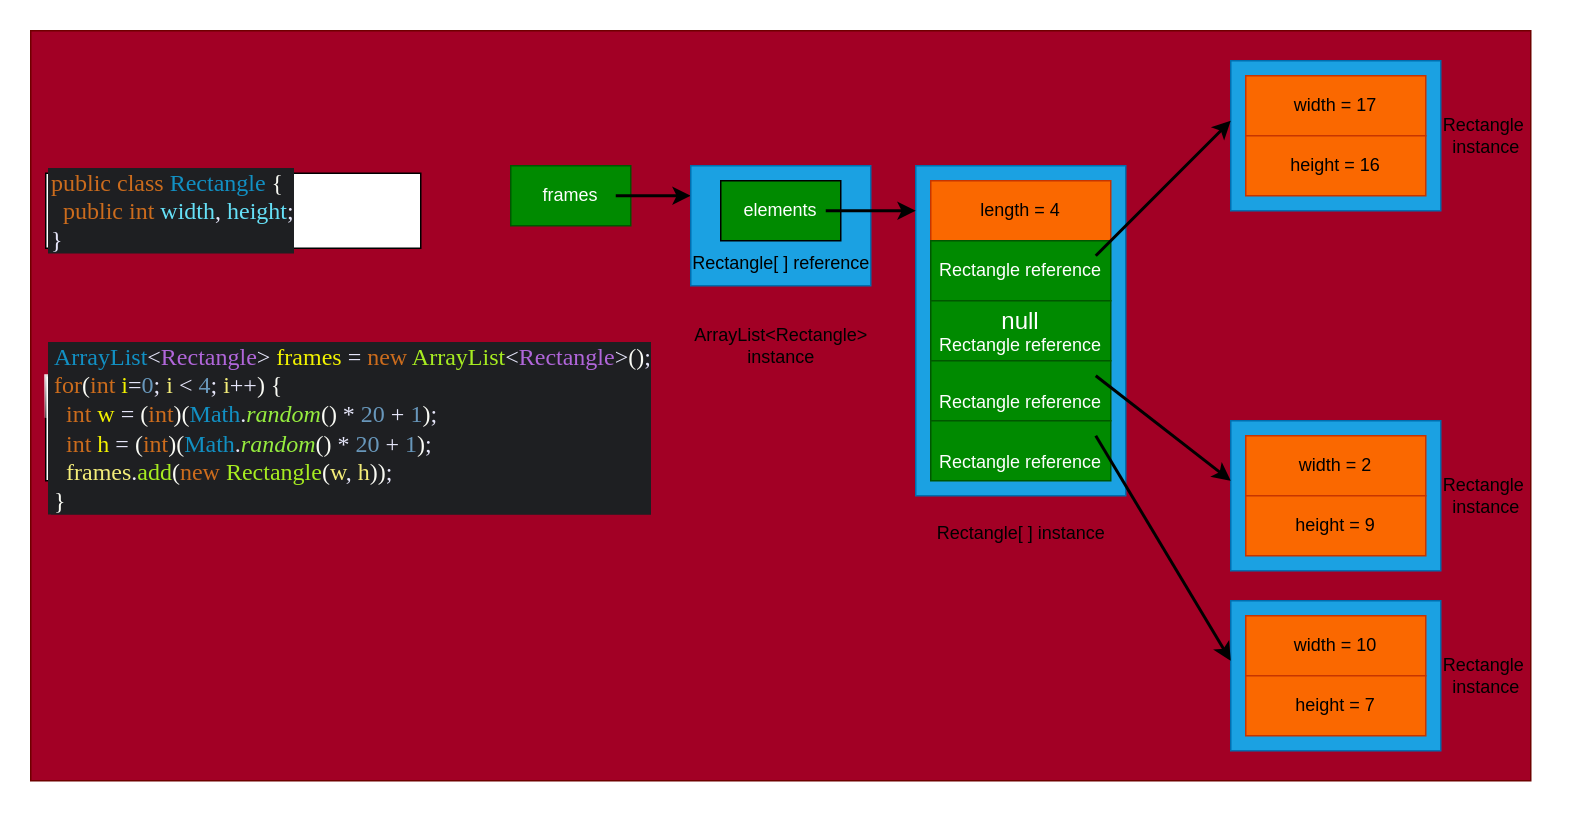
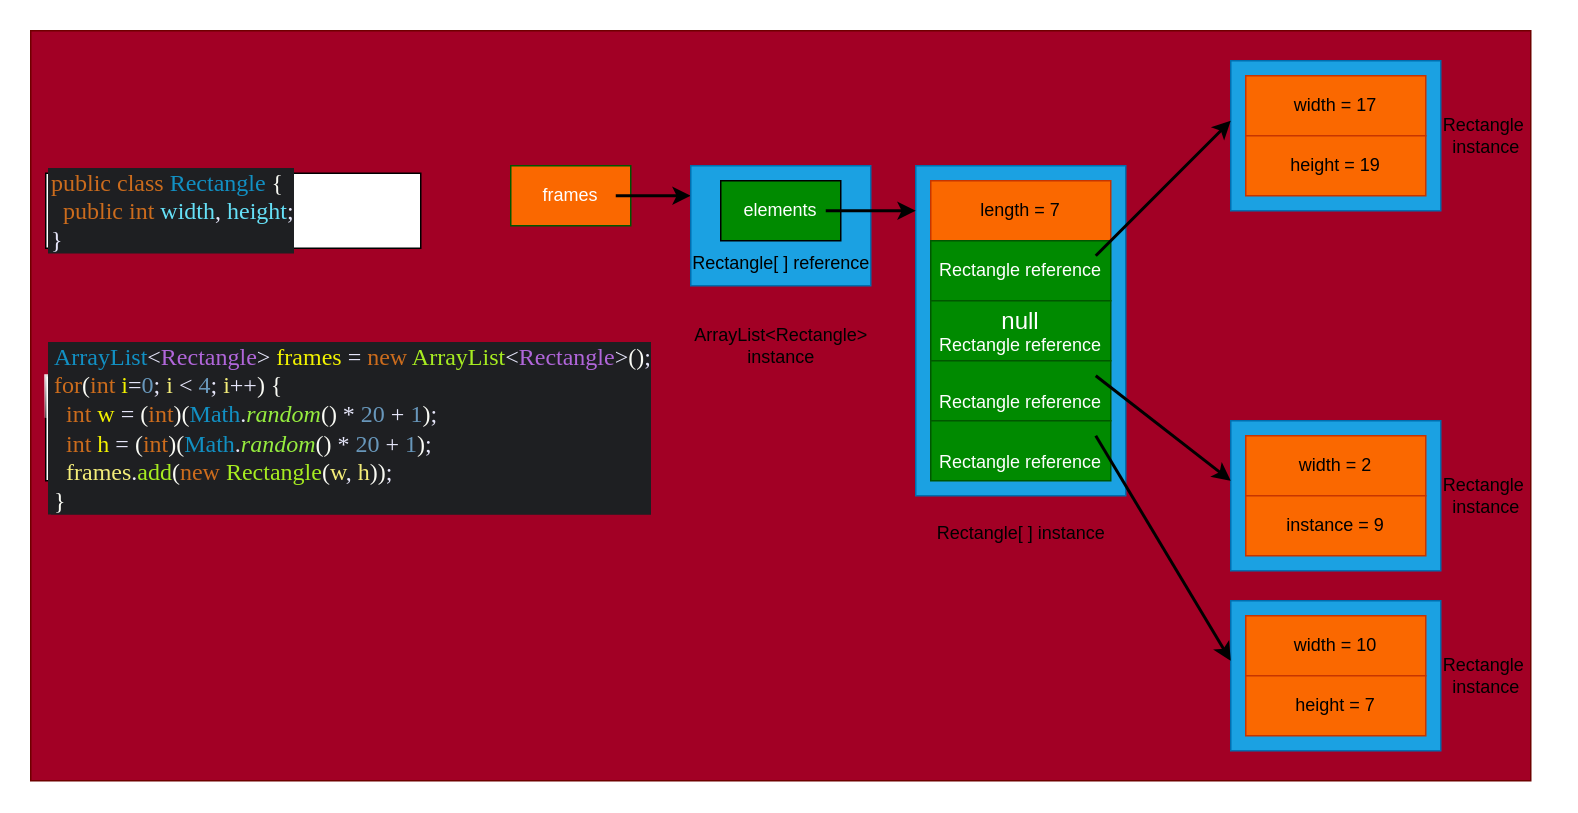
node "height = 16": label "height = 16" -> "height = 19"
node "frames": fillcolor #008a00 -> #fa6800
node "length = 4": label "length = 4" -> "length = 7"
node "height = 9": label "height = 9" -> "instance = 9"
